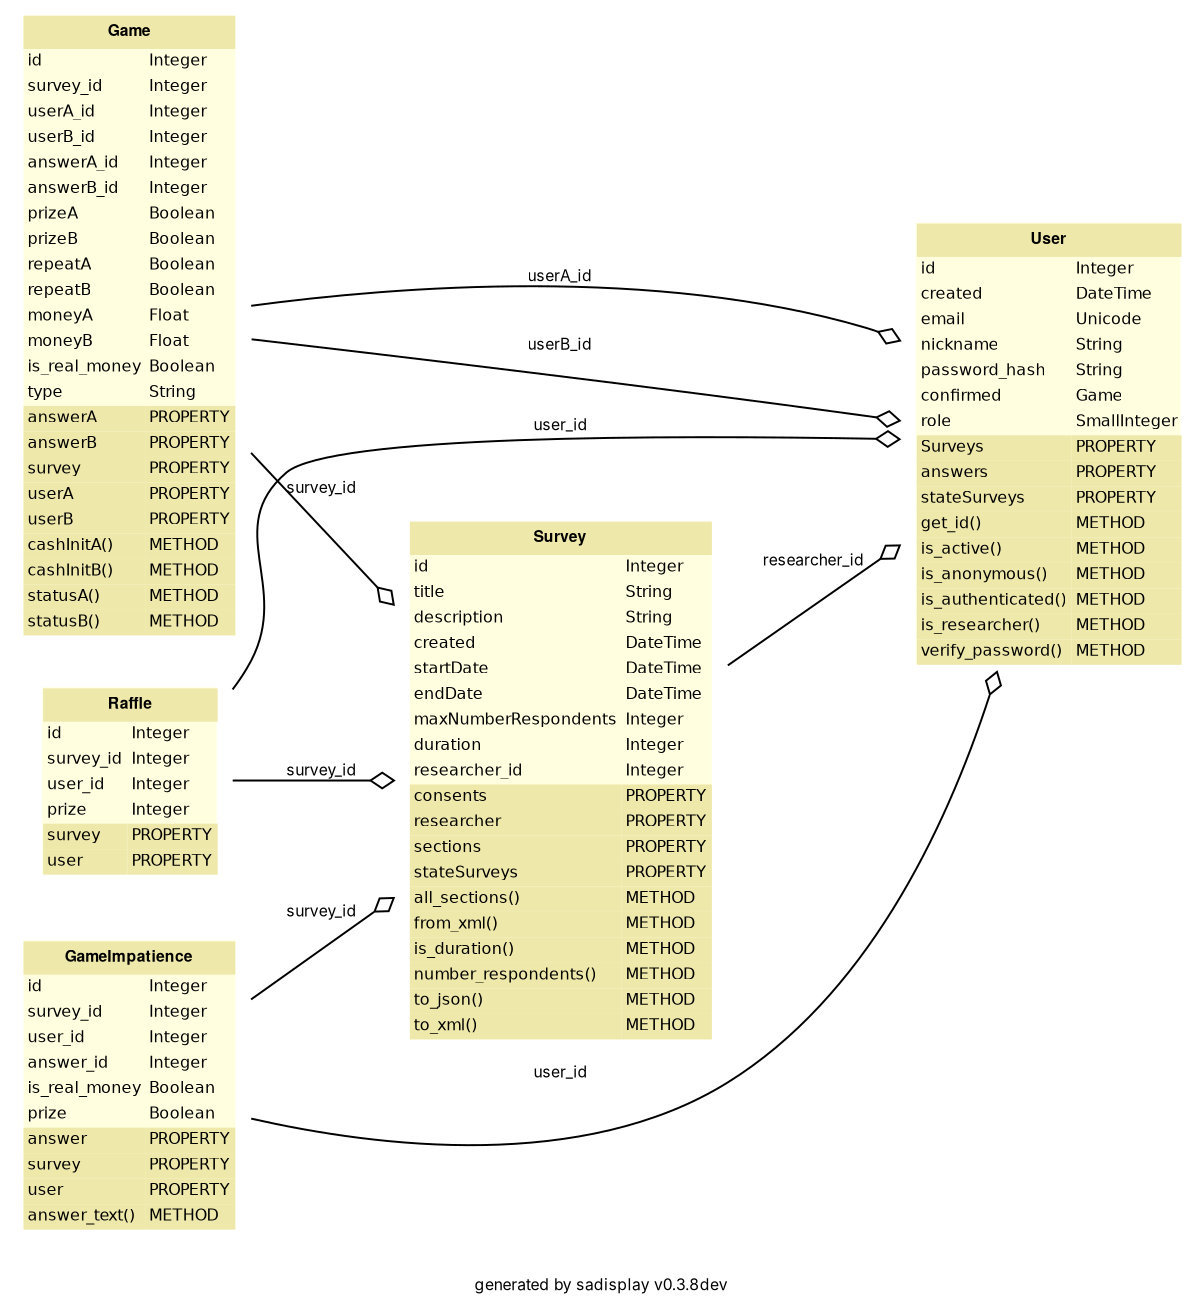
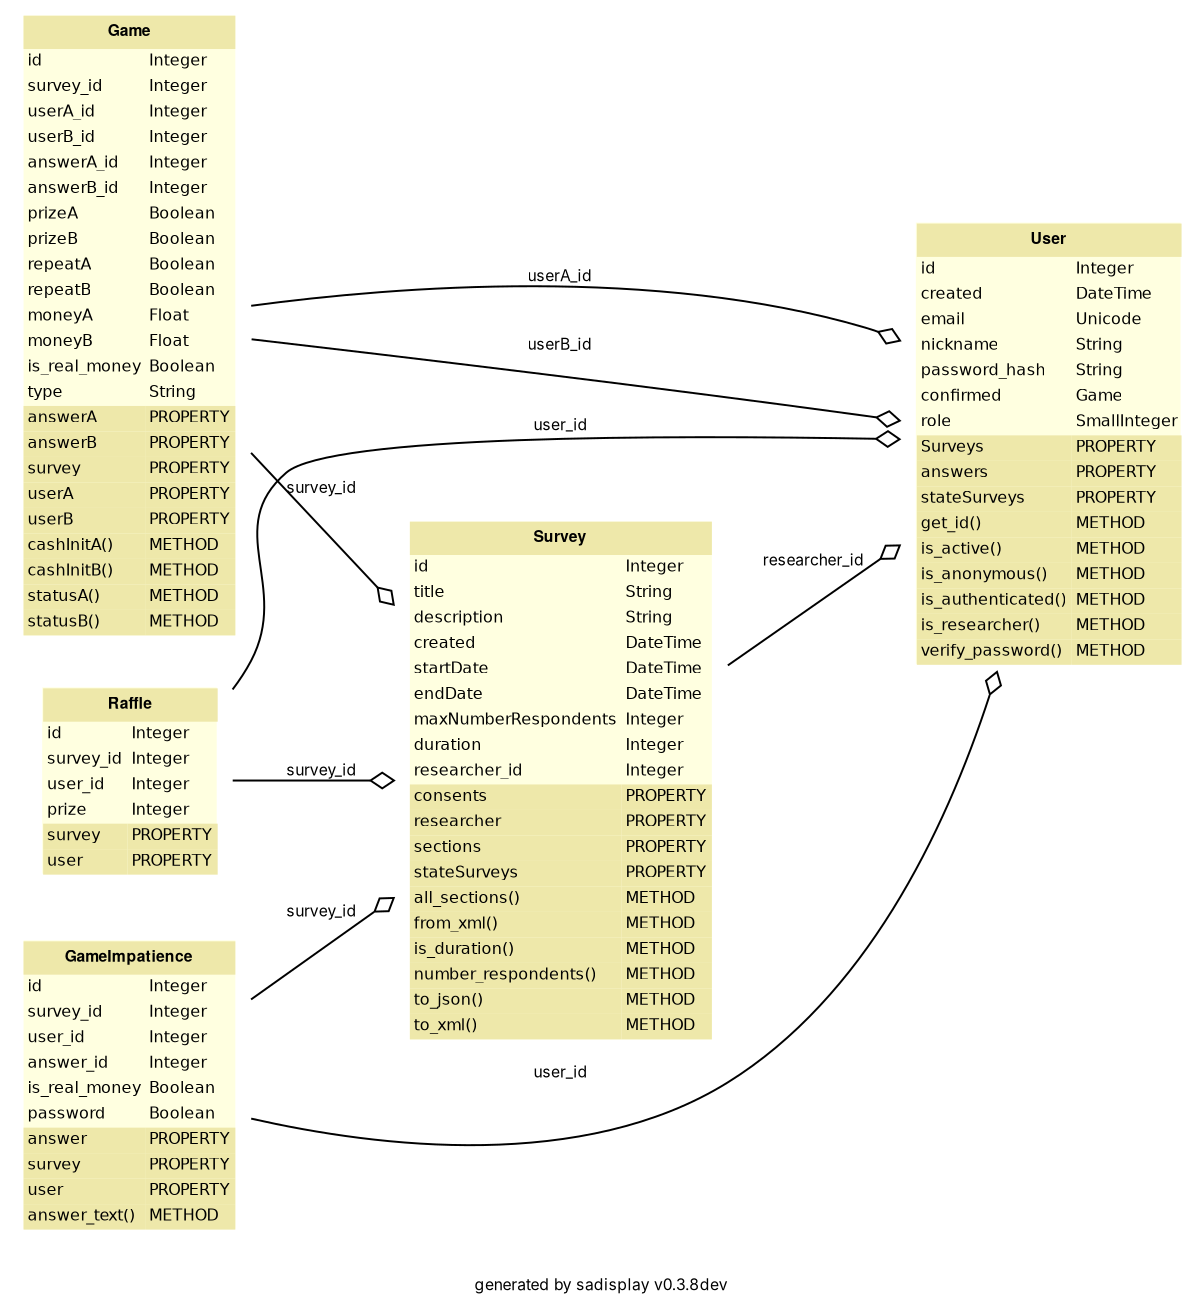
node "GameImpatience": text "prize" -> "password"
